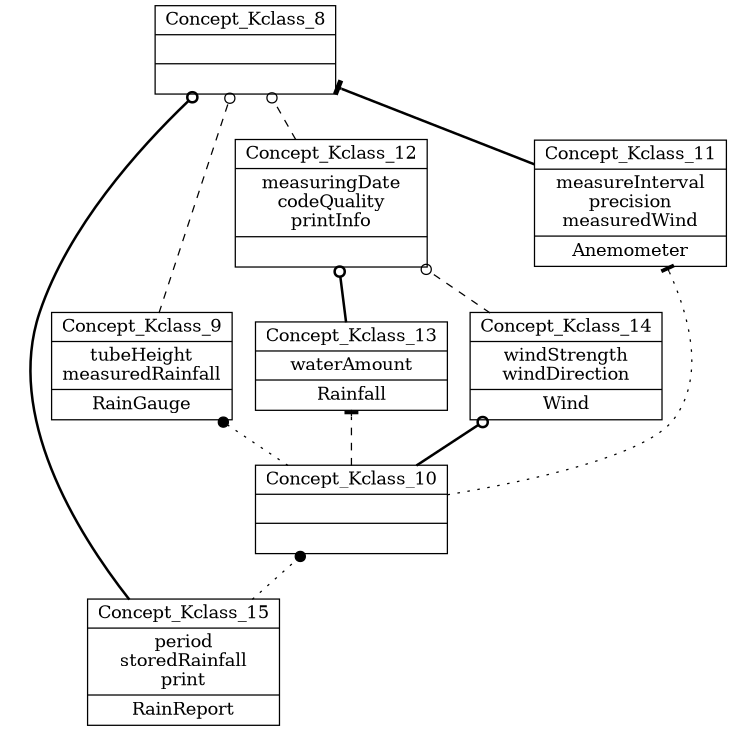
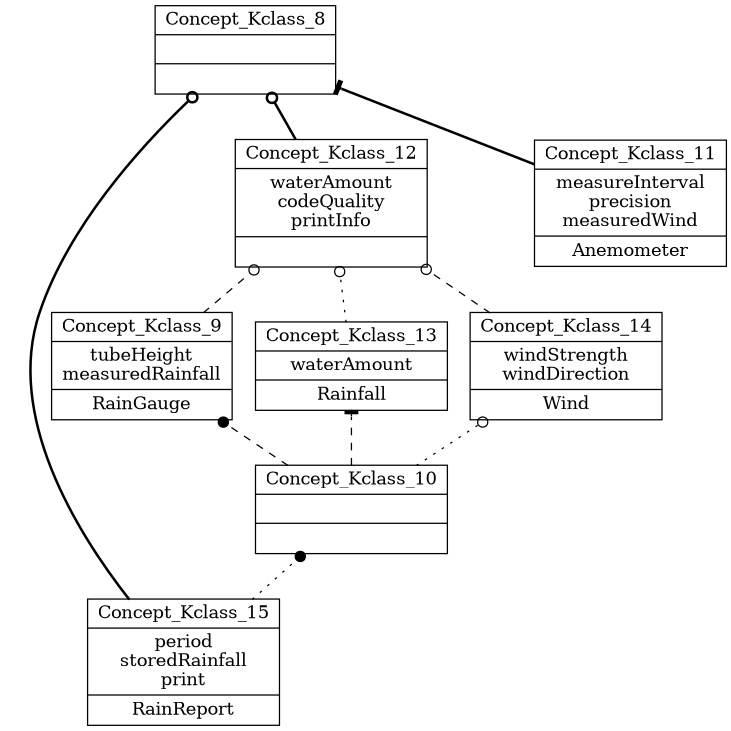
edge "Concept_Kclass_12" -> "Concept_Kclass_8": style dashed -> bold
node "Concept_Kclass_12": text "measuringDate" -> "waterAmount"
edge "Concept_Kclass_9" -> "Concept_Kclass_8": now "Concept_Kclass_9" -> "Concept_Kclass_12"
edge "Concept_Kclass_13" -> "Concept_Kclass_12": style bold -> dotted
edge "Concept_Kclass_10" -> "Concept_Kclass_9": style dotted -> dashed
edge "Concept_Kclass_10" -> "Concept_Kclass_14": style bold -> dotted
edge "Concept_Kclass_10" -> "Concept_Kclass_11": removed
